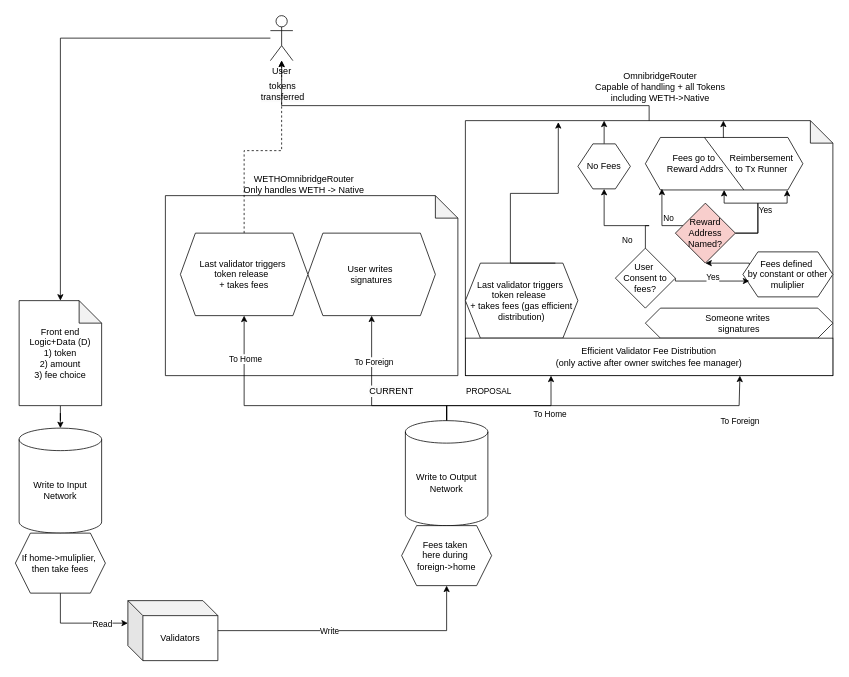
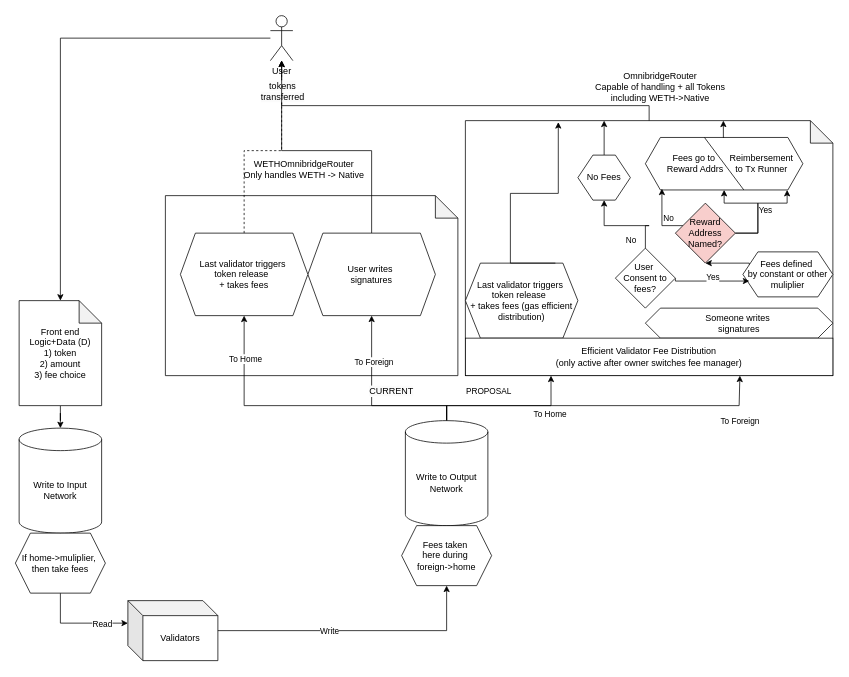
edge "User writes signatures" -> "User": added
node "No Fees": moved (604, 166) -> (604, 177)
node "WETHOmnibridgeRouter Only handles WETH -> Native": moved (304, 184) -> (304, 169)
